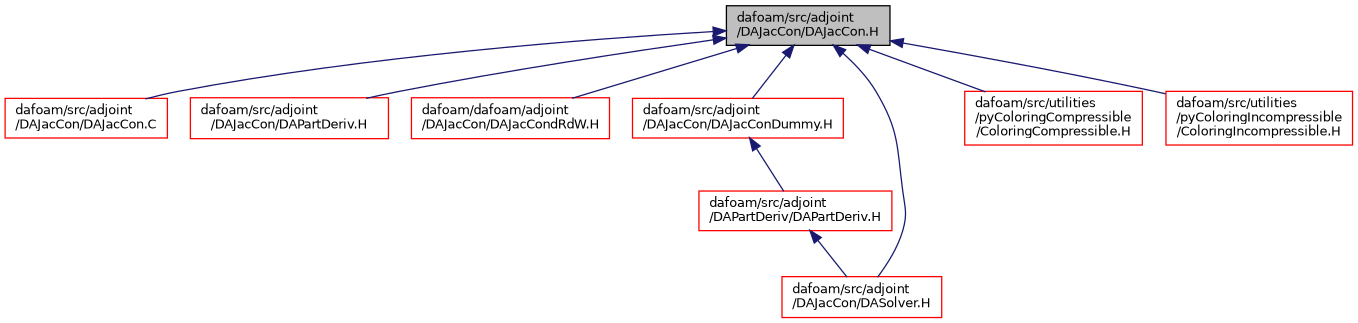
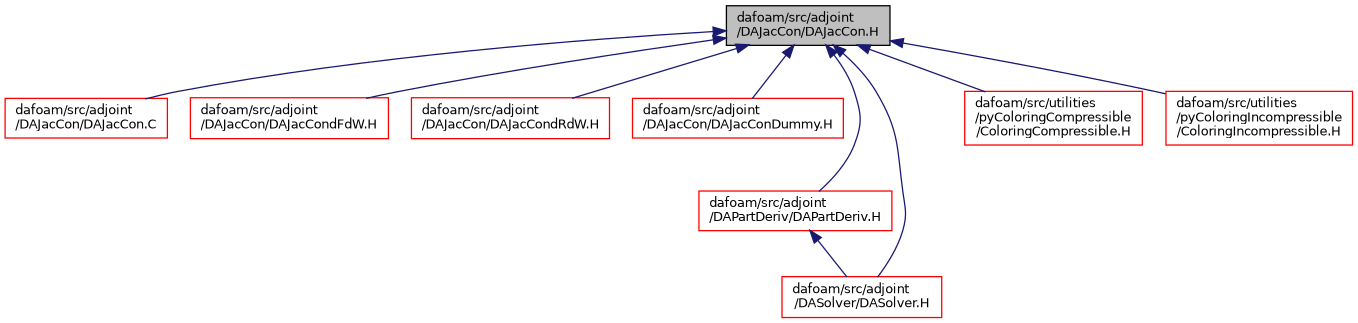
node "dafoam/src/adjoint /DAJacCon/DAPartDeriv.H": label "dafoam/src/adjoint /DAJacCon/DAPartDeriv.H" -> "dafoam/src/adjoint /DAJacCon/DAJacCondFdW.H"
node "dafoam/dafoam/adjoint /DAJacCon/DAJacCondRdW.H": label "dafoam/dafoam/adjoint /DAJacCon/DAJacCondRdW.H" -> "dafoam/src/adjoint /DAJacCon/DAJacCondRdW.H"
edge "dafoam/src/adjoint /DAPartDeriv/DAPartDeriv.H" -> "dafoam/src/adjoint /DAJacCon/DAJacConDummy.H": now "dafoam/src/adjoint /DAPartDeriv/DAPartDeriv.H" -> "dafoam/src/adjoint /DAJacCon/DAJacCon.H"
node "dafoam/src/adjoint /DAJacCon/DASolver.H": label "dafoam/src/adjoint /DAJacCon/DASolver.H" -> "dafoam/src/adjoint /DASolver/DASolver.H"
